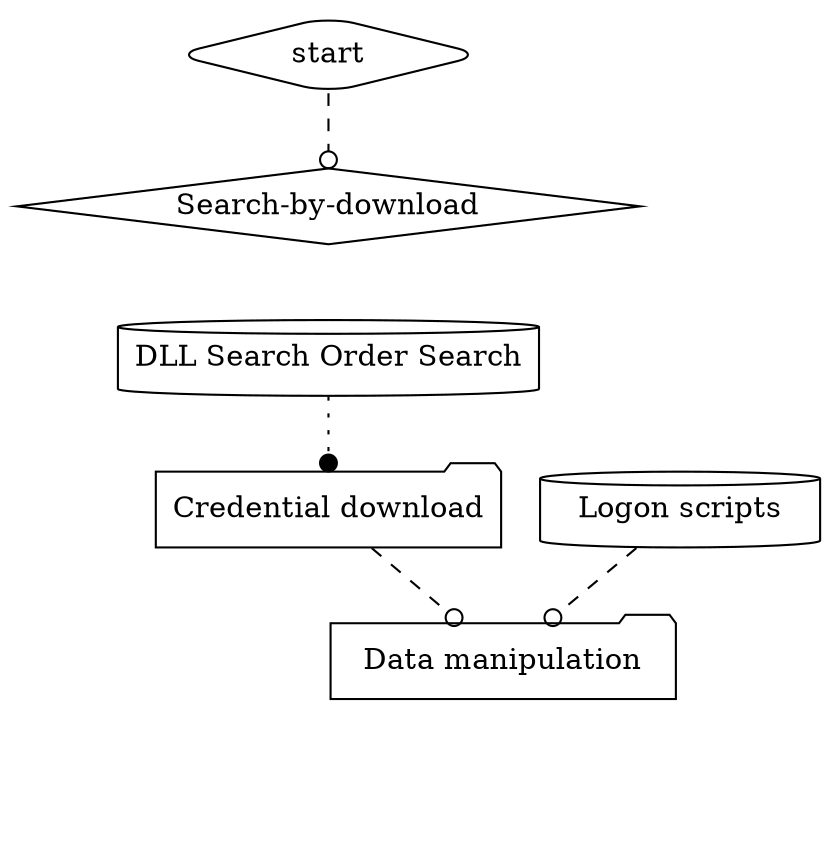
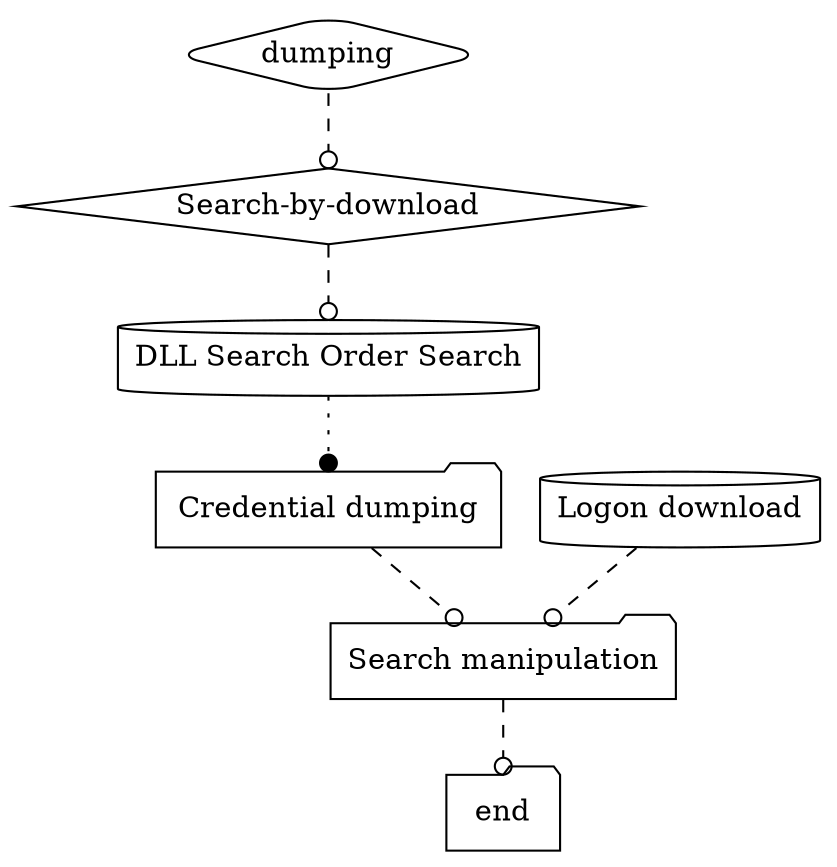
node "start": label "start" -> "dumping"
edge "Search-by-download" -> "DLL Search Order Search": added
node "Credential download": label "Credential download" -> "Credential dumping"
node "Logon scripts": label "Logon scripts" -> "Logon download"
node "Data manipulation": label "Data manipulation" -> "Search manipulation"
node "end": added
